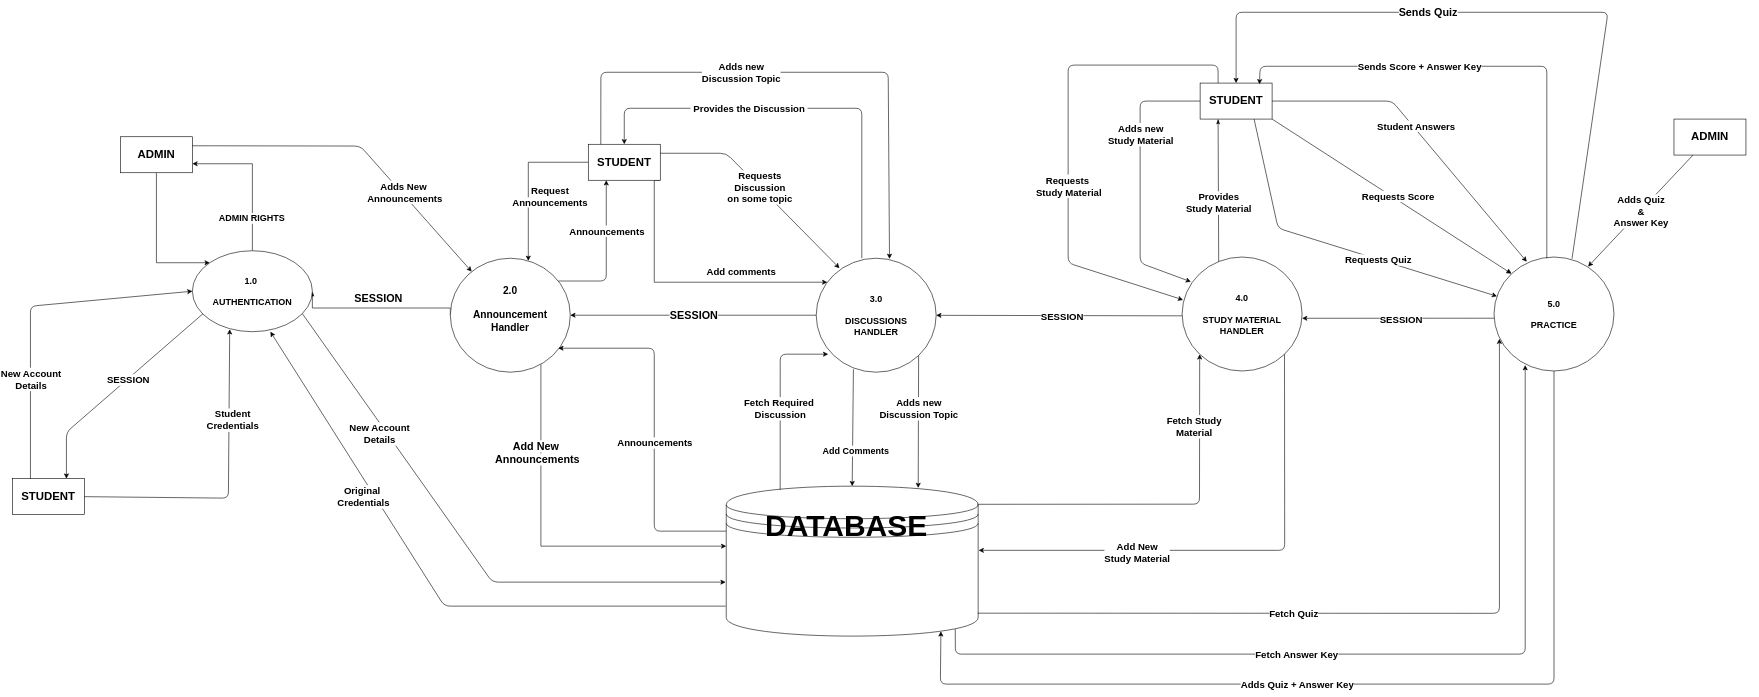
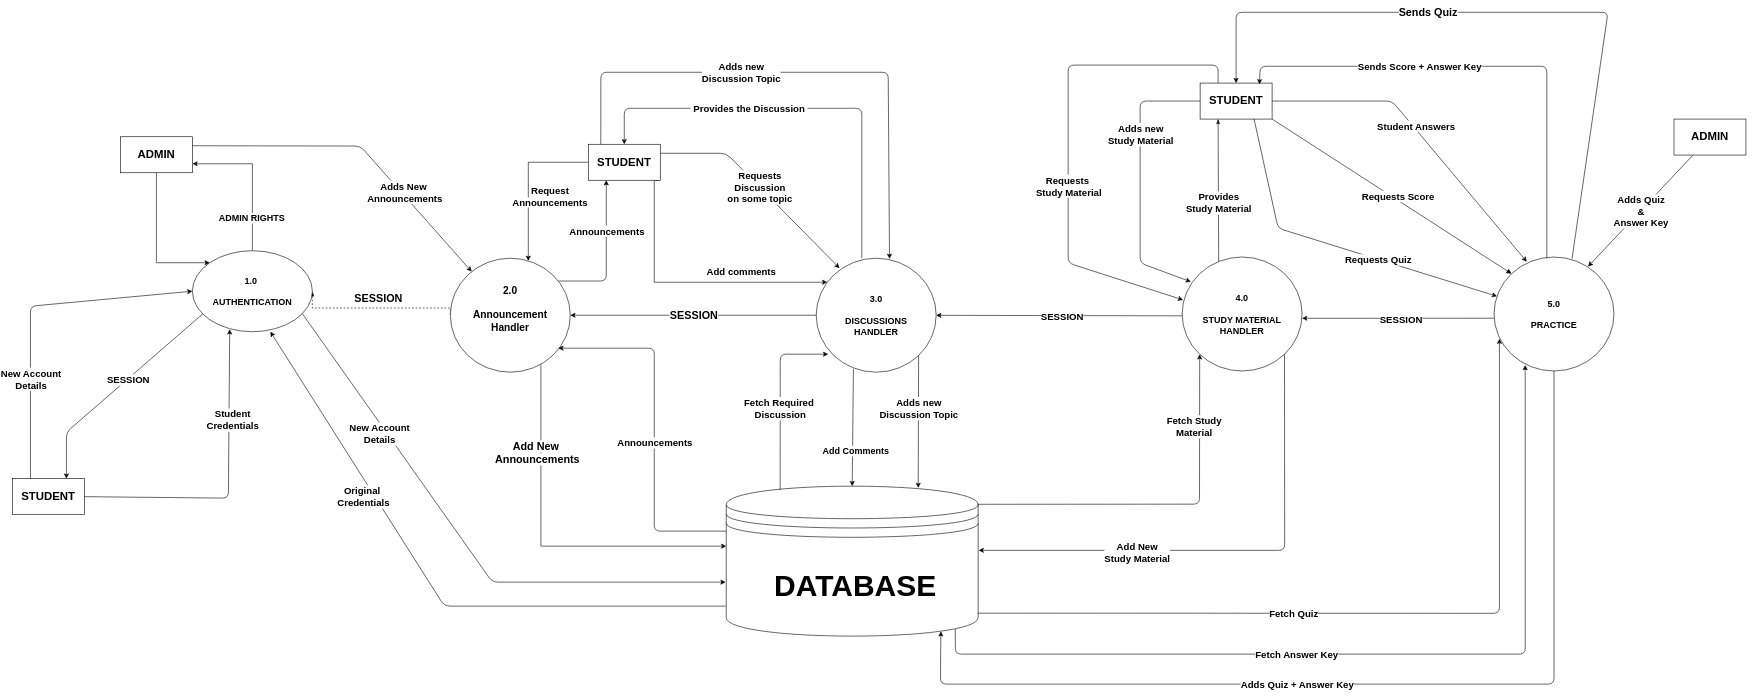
edge "2.0 Announcement Handler" -> "1.0 AUTHENTICATION": style solid -> dashed
node "DATABASE": moved (846, 525) -> (855, 585)
